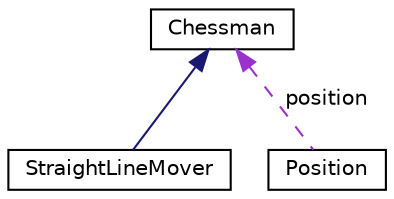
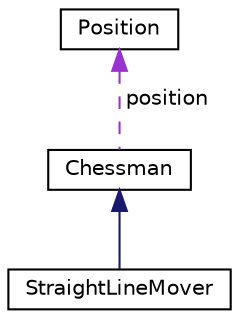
edge "Position" -> "Chessman": reversed
